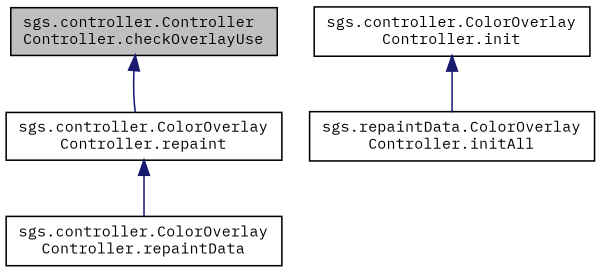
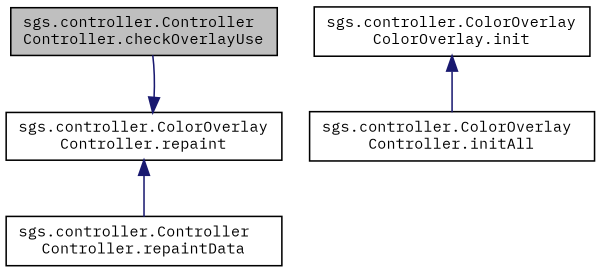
node "sgs.controller.ColorOverlay Controller.init": label "sgs.controller.ColorOverlay Controller.init" -> "sgs.controller.ColorOverlay ColorOverlay.init"
edge "sgs.controller.ColorOverlay Controller.repaint" -> "sgs.controller.Controller Controller.checkOverlayUse": reversed
node "sgs.repaintData.ColorOverlay Controller.initAll": label "sgs.repaintData.ColorOverlay Controller.initAll" -> "sgs.controller.ColorOverlay Controller.initAll"
node "sgs.controller.ColorOverlay Controller.repaintData": label "sgs.controller.ColorOverlay Controller.repaintData" -> "sgs.controller.Controller Controller.repaintData"
